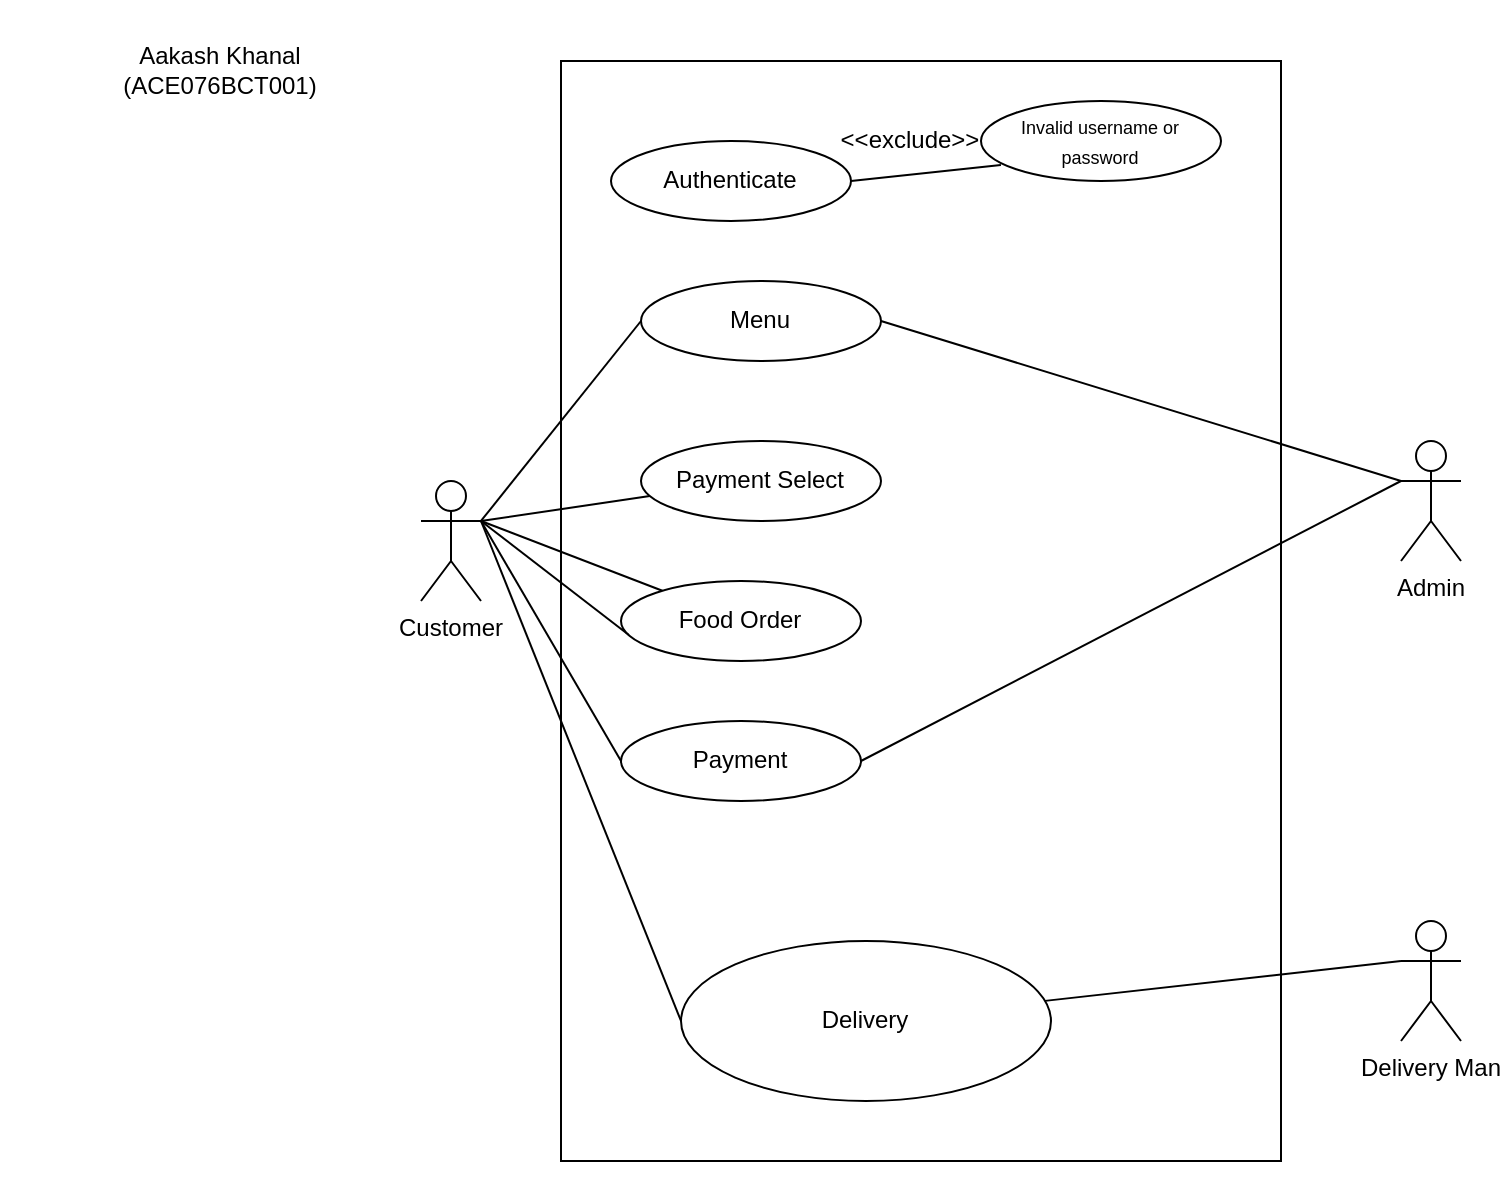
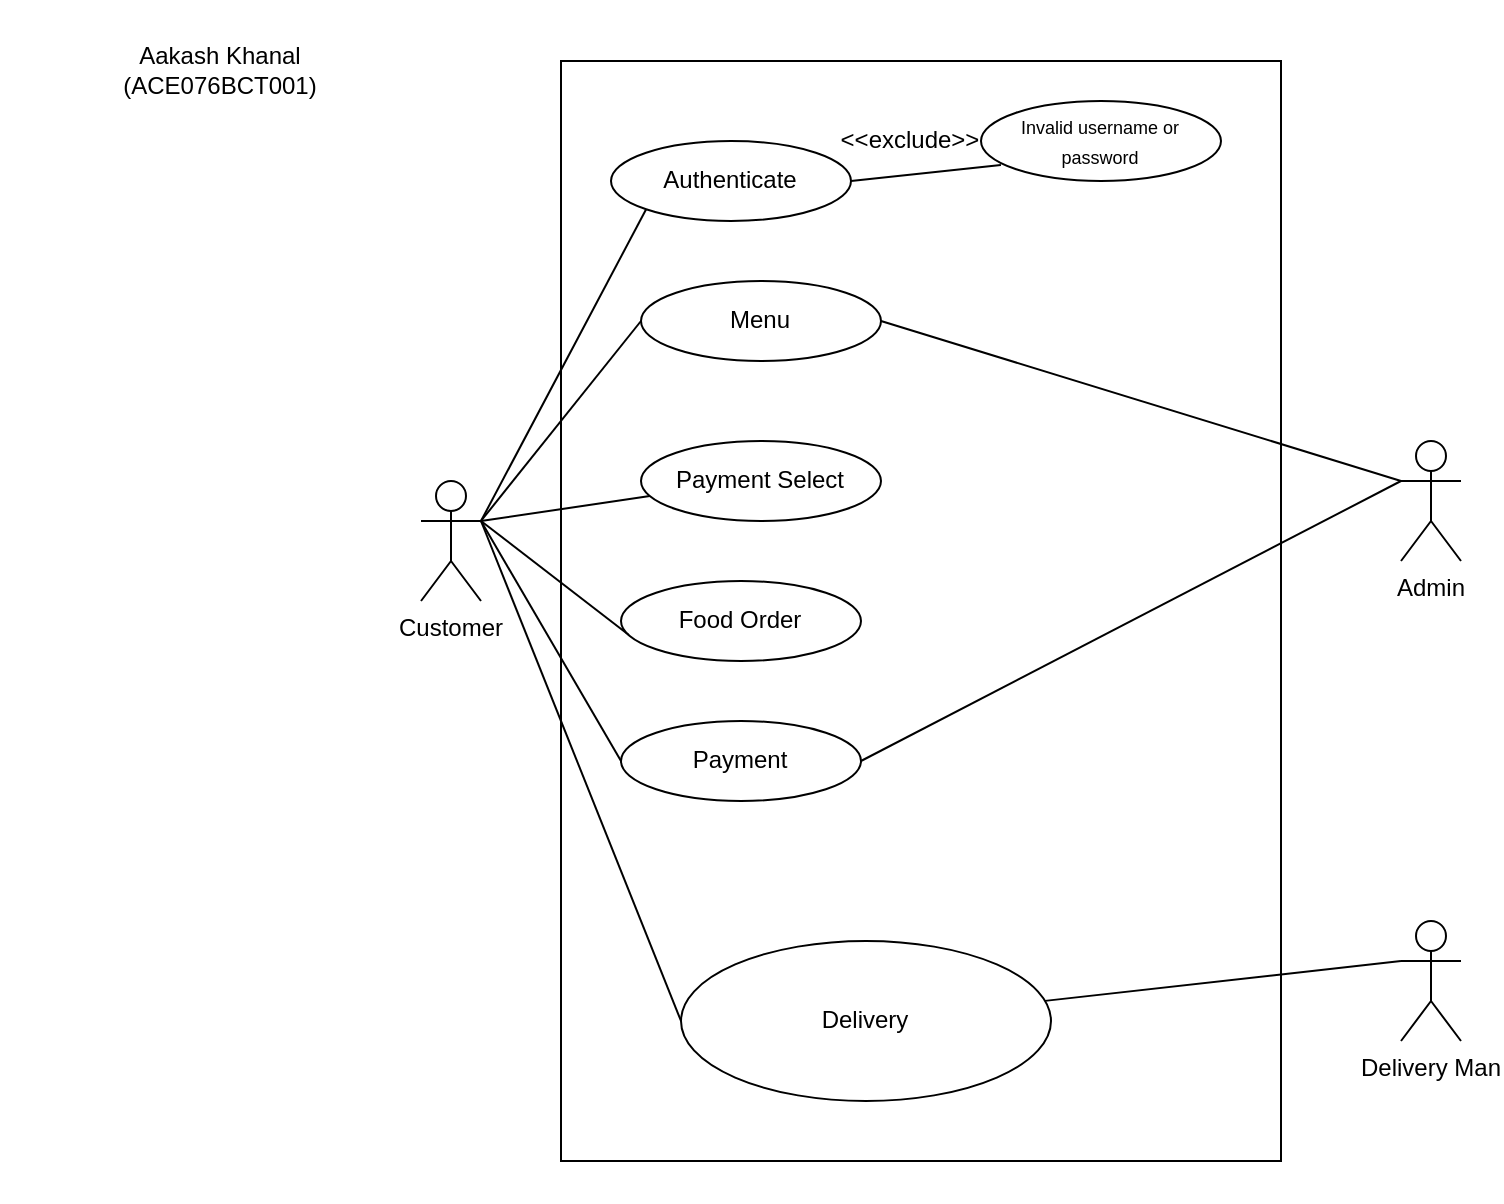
edge "Customer" -- "Food Order": now "Customer" -- "Authenticate"
